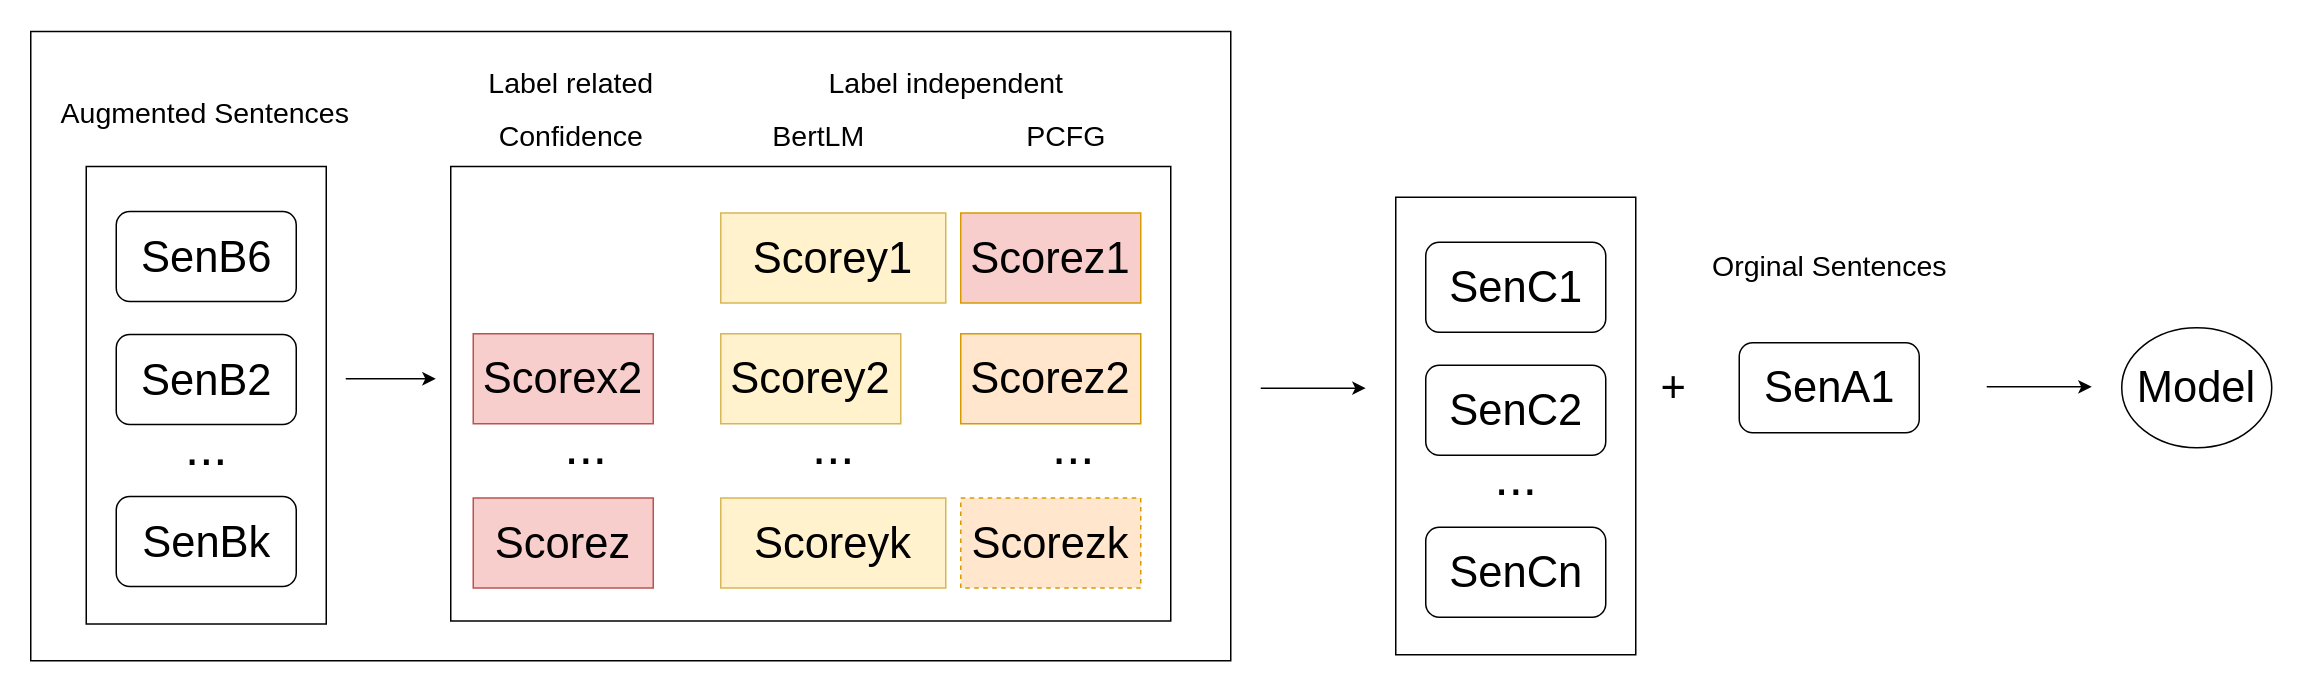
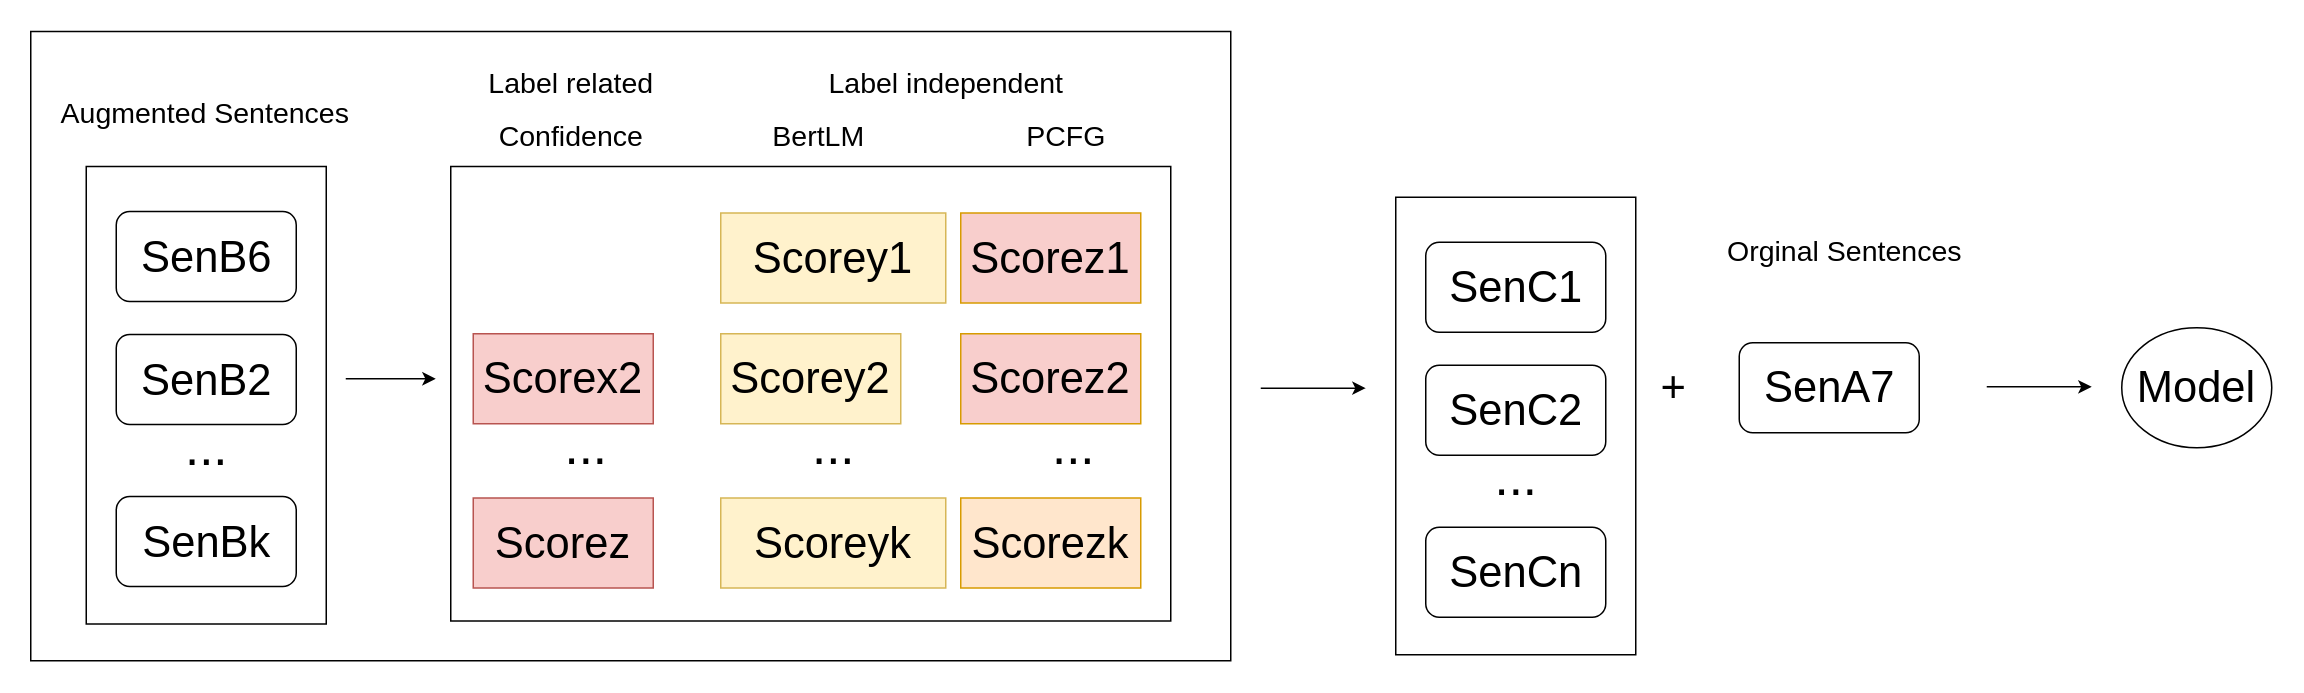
node "Orginal Sentences": moved (1829, 267) -> (1844, 252)
node "Scorez2": fillcolor #ffe6cc -> #f8cecc
node "SenA1": label "SenA1" -> "SenA7"
node "Scorezk": style dashed -> solid
